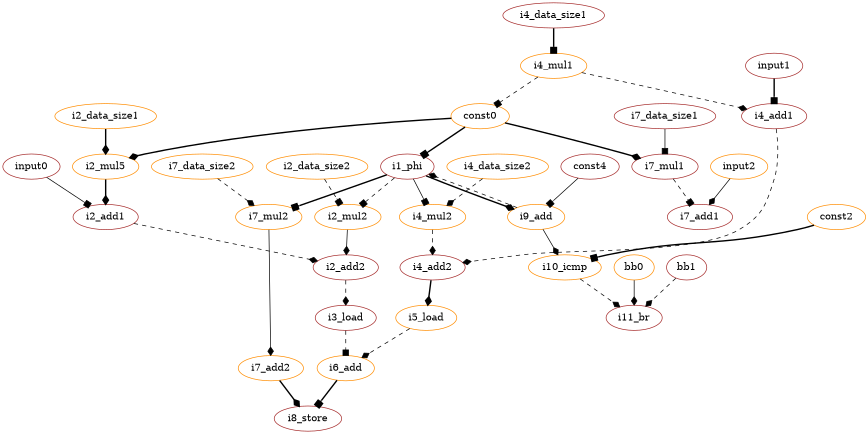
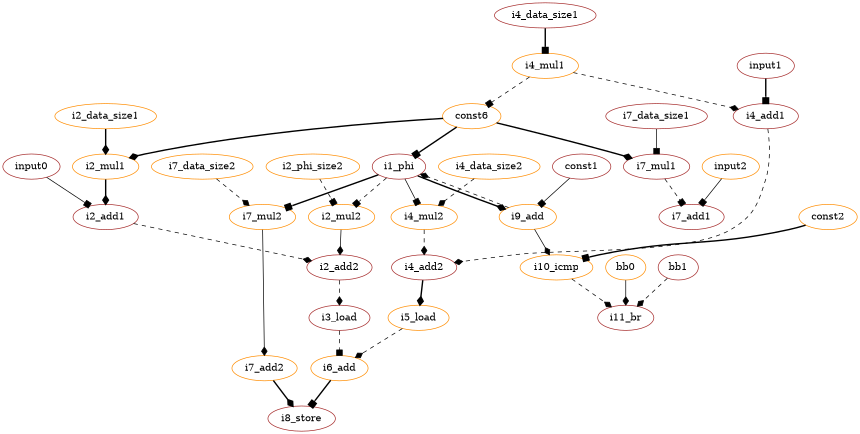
node "const0": label "const0" -> "const6"
node "i2_mul5": label "i2_mul5" -> "i2_mul1"
node "i2_data_size2": label "i2_data_size2" -> "i2_phi_size2"
node "const4": label "const4" -> "const1"
edge "input2" -> "i7_add1": arrowhead diamond -> box
